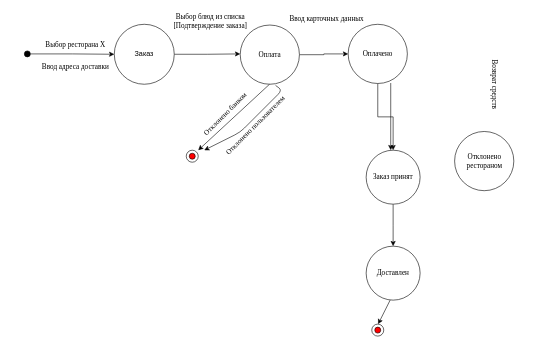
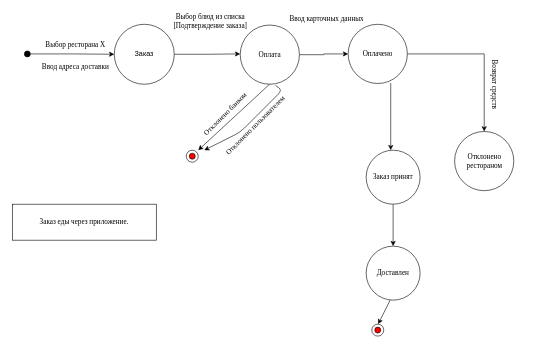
edge "Оплачено" -> "Заказ принят": now "Оплачено" -> "Отклонено рестораном"
node "Заказ еды через приложение.": added
